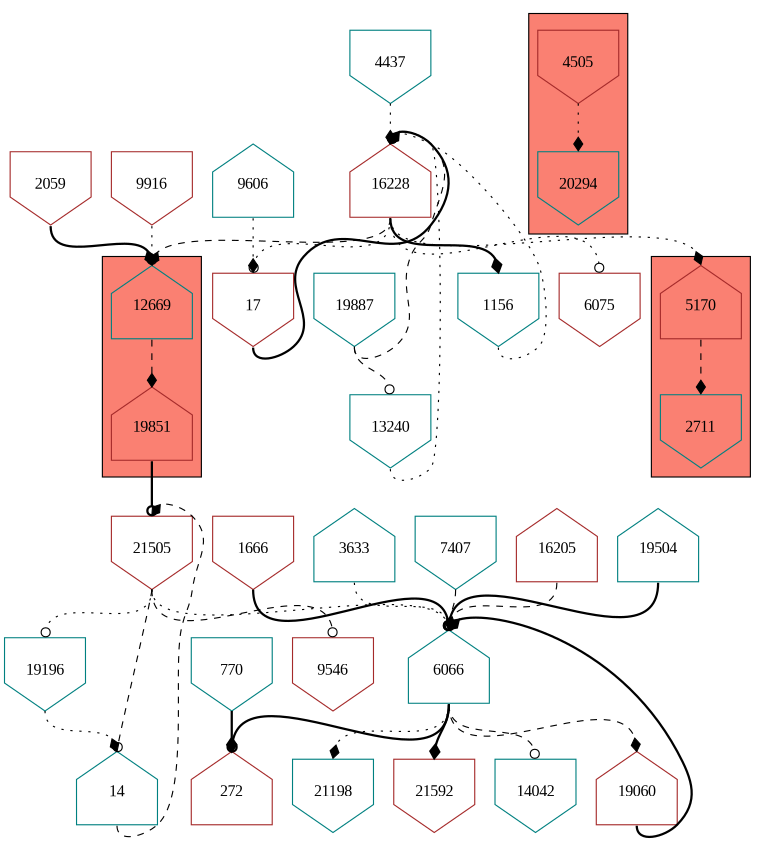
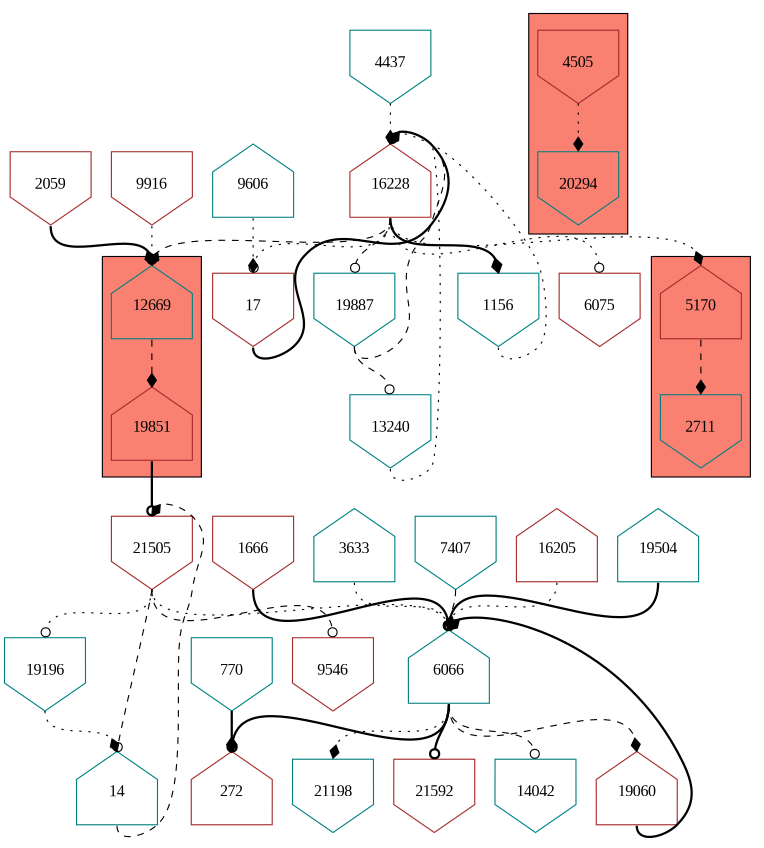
edge "16228" -> "19887": added
edge "16205" -> "6066": style dashed -> dotted
edge "6066" -> "21592": arrowhead diamond -> odot
